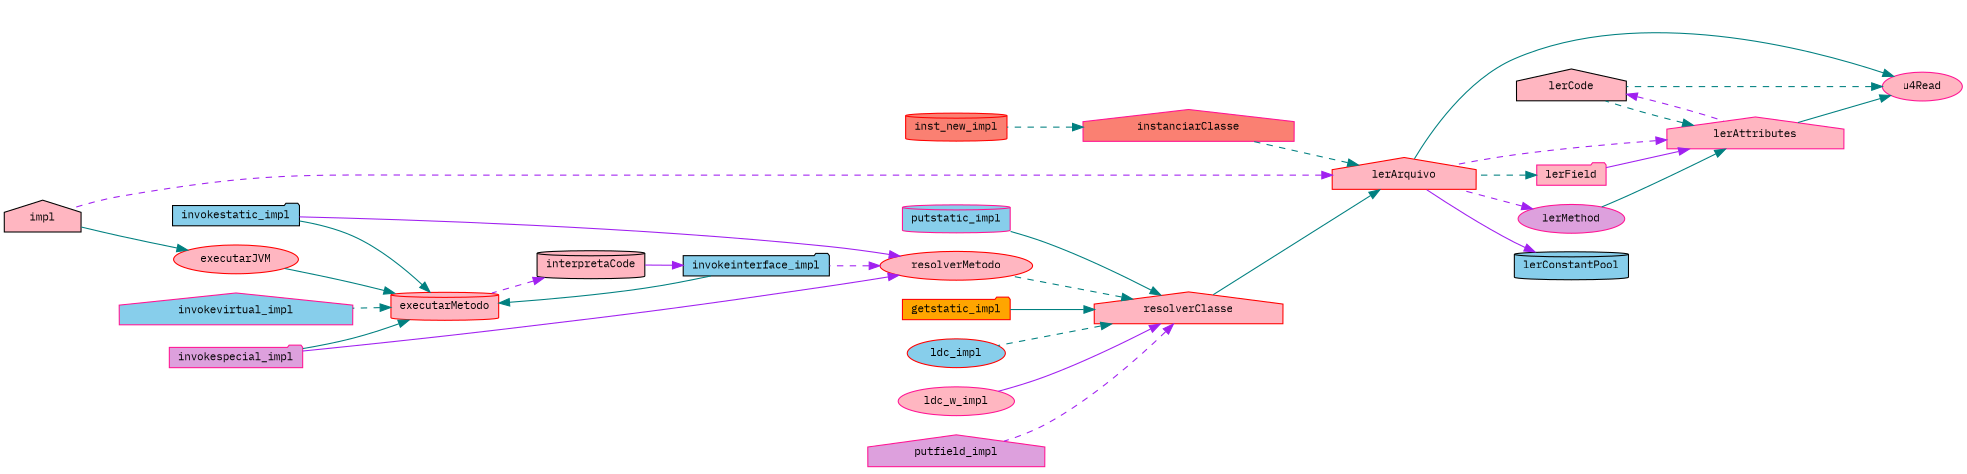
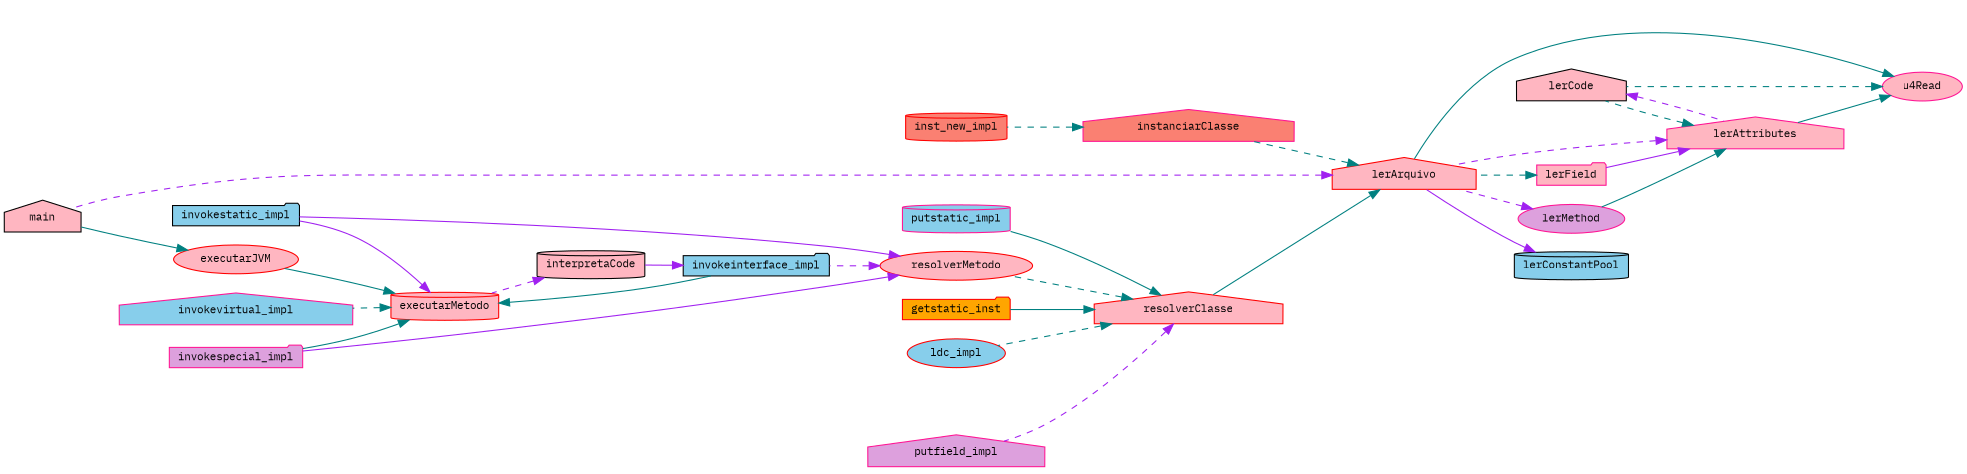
node "impl": label "impl" -> "main"
edge "invokestatic_impl" -> "executarMetodo": color teal -> purple
node "getstatic_impl": label "getstatic_impl" -> "getstatic_inst"
node "ldc_w_impl": removed
